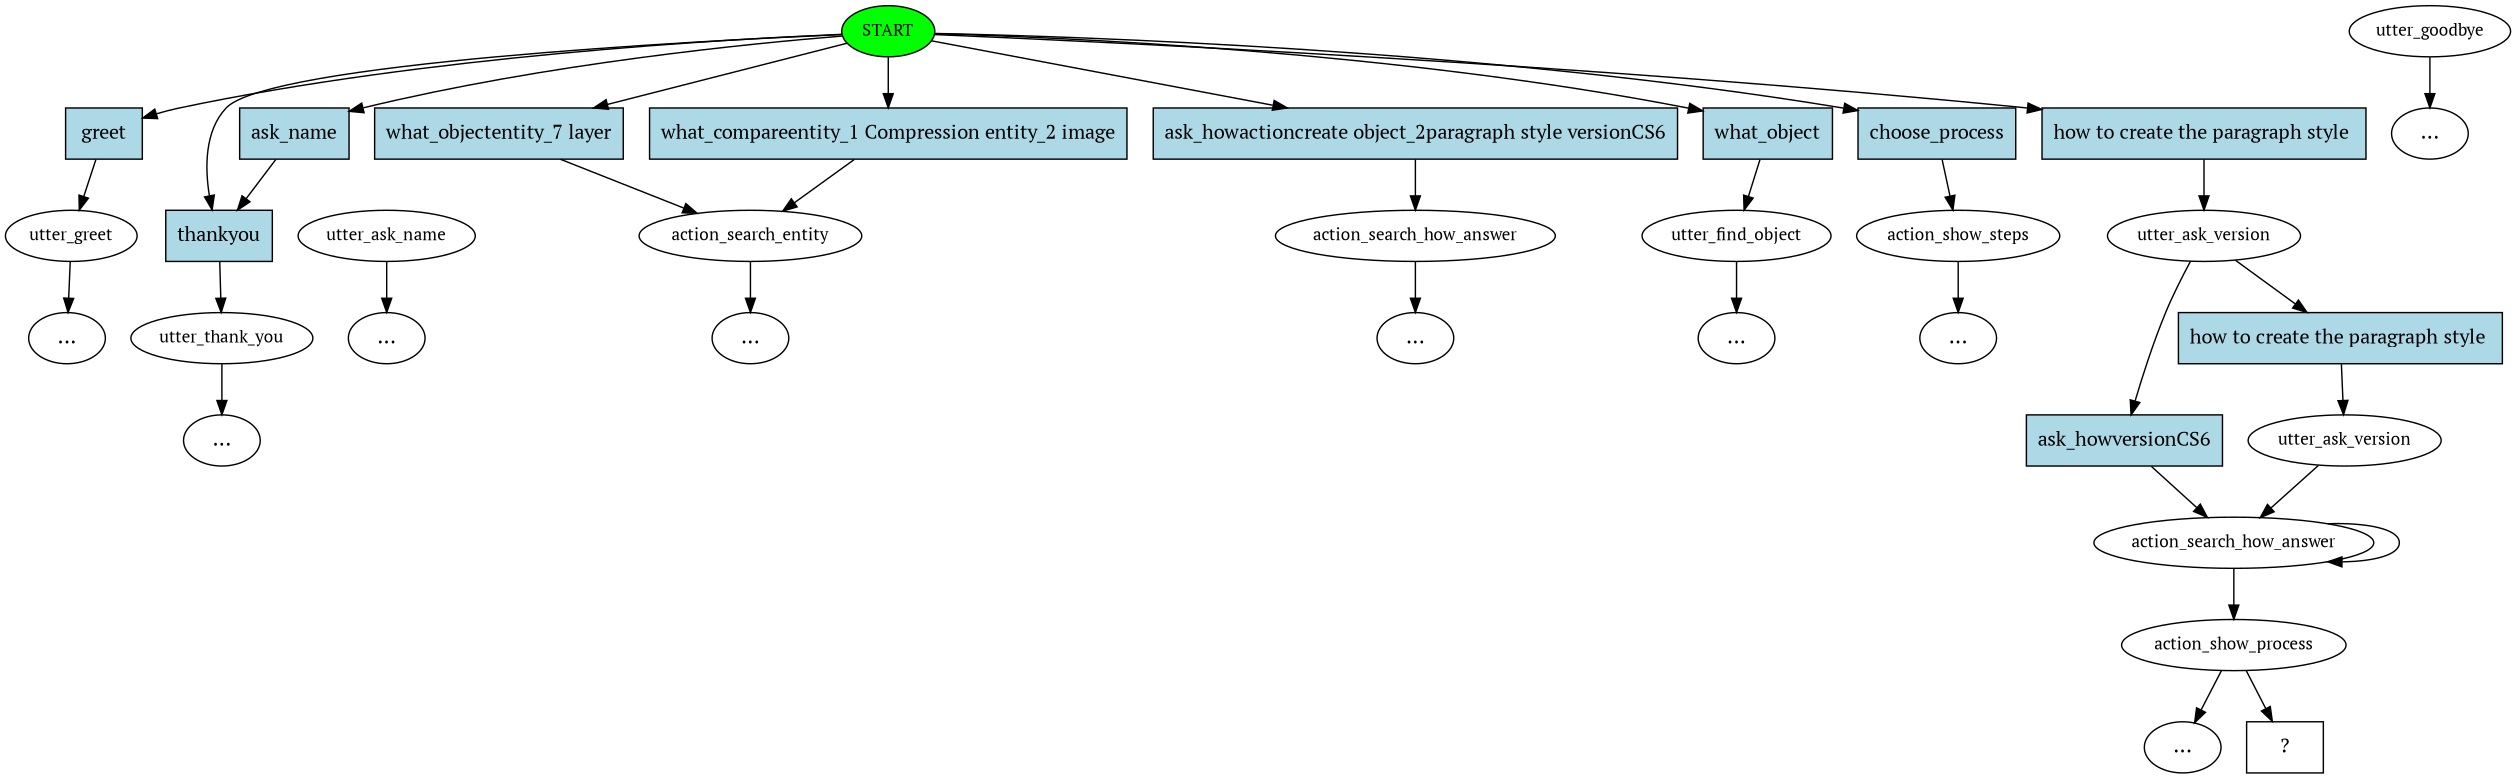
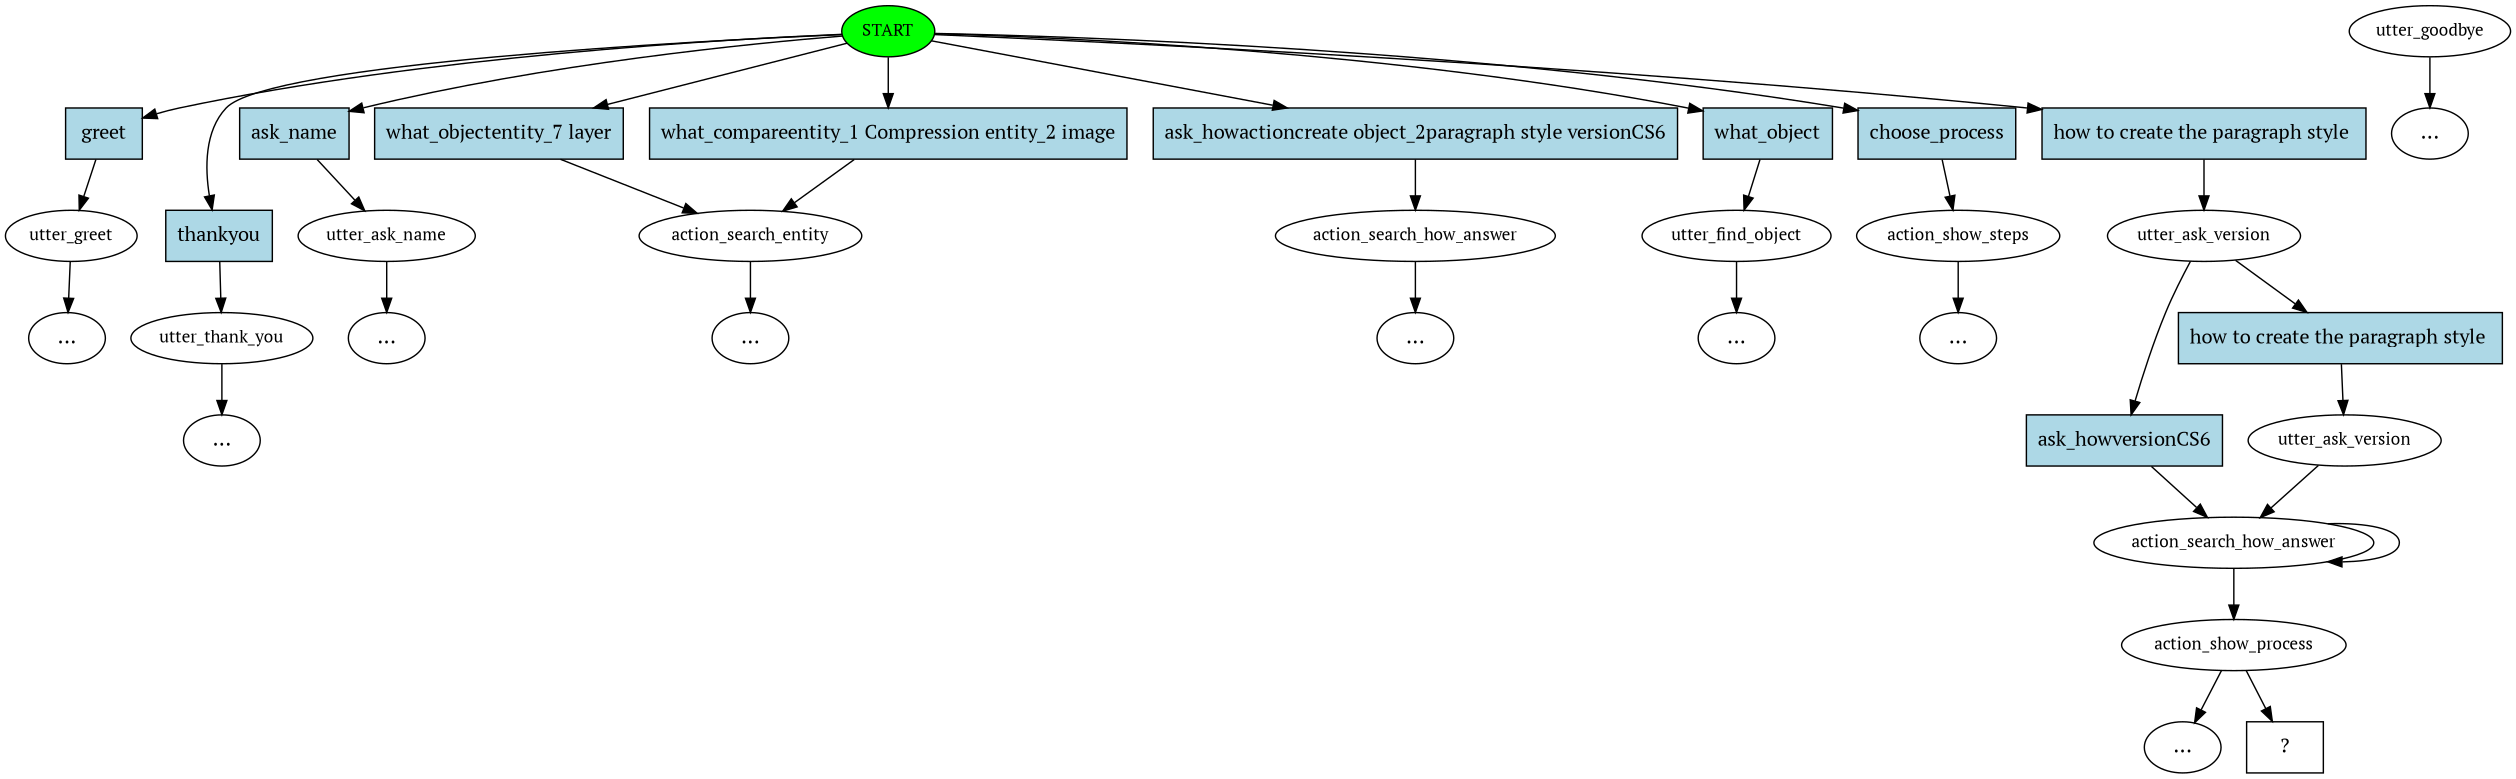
edge "ask_name" -> "thankyou": now "ask_name" -> "utter_ask_name"
